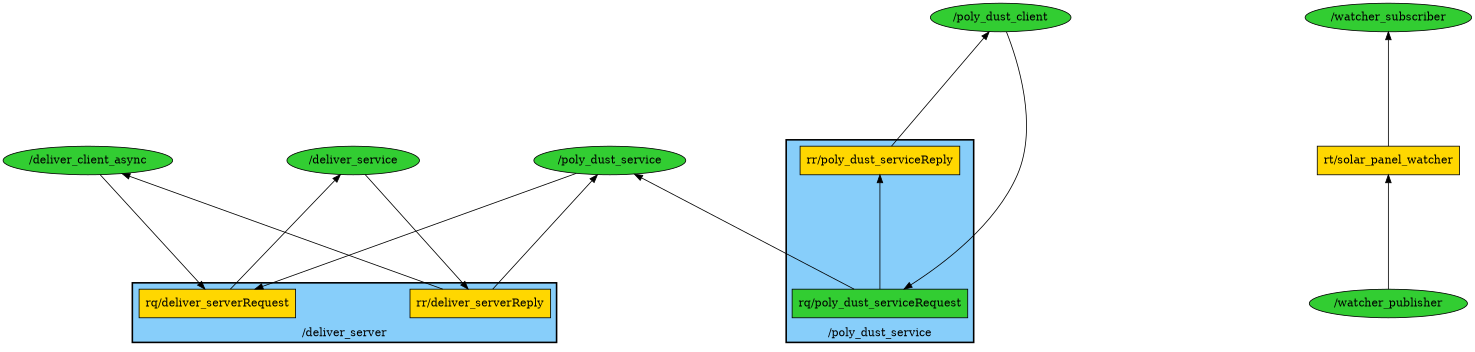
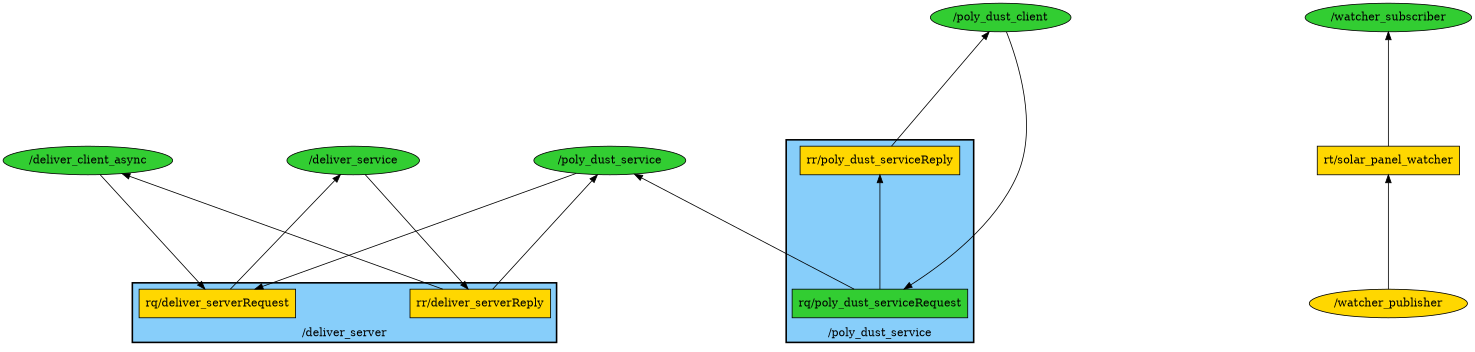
node "/watcher_publisher": fillcolor limegreen -> gold
